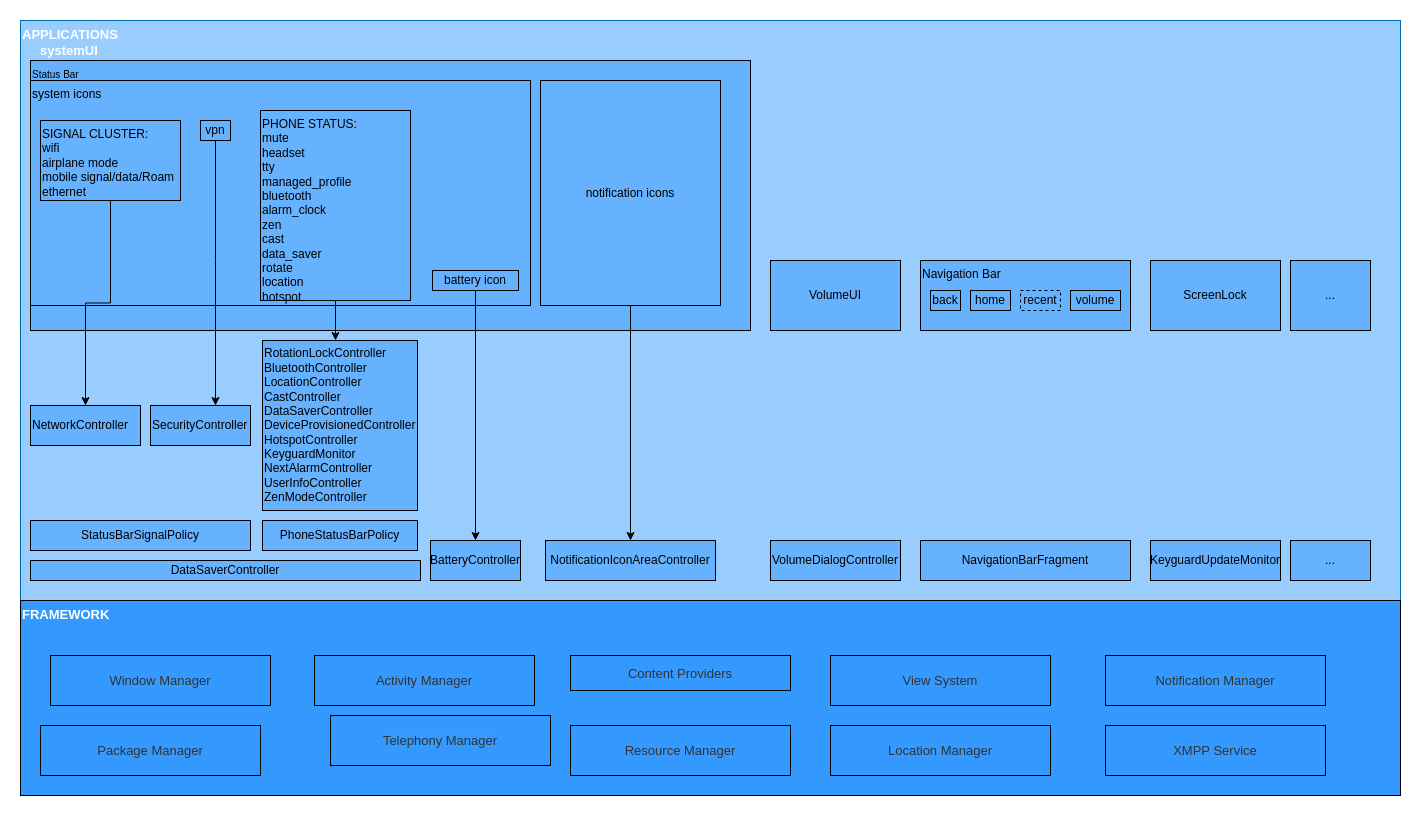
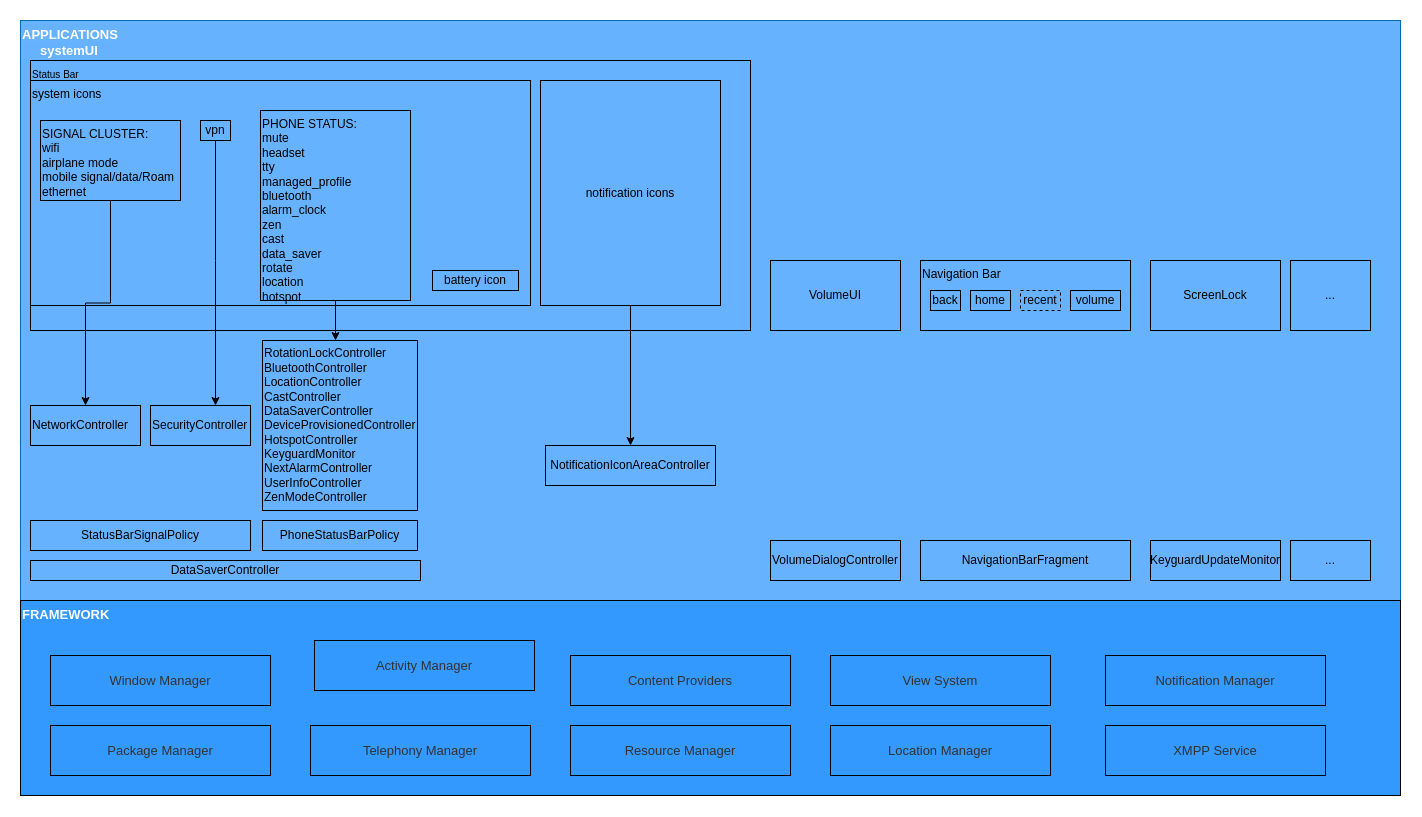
node "APPLICATIONS systemUI": fillcolor #99ccff -> #66b2ff
edge "battery icon" -> "BatteryController": removed
node "BatteryController": removed
node "NotificationIconAreaController": moved (631, 561) -> (631, 466)
node "Content Providers": size 220x35 -> 220x50
node "Activity Manager": moved (425, 681) -> (425, 666)
node "Telephony Manager": moved (441, 741) -> (421, 751)
node "Package Manager": moved (151, 751) -> (161, 751)
